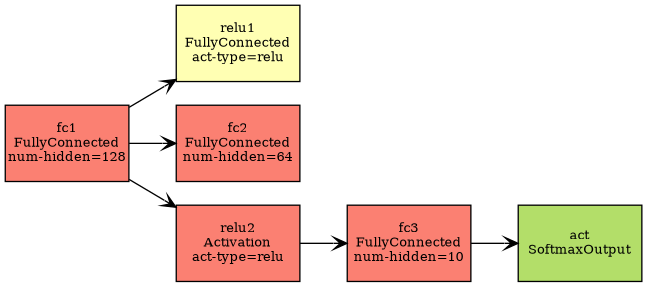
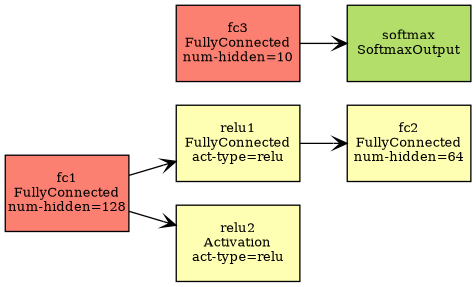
edge "fc1 FullyConnected num-hidden=128" -> "fc2 FullyConnected num-hidden=64": now "relu1 FullyConnected act-type=relu" -> "fc2 FullyConnected num-hidden=64"
node "fc2 FullyConnected num-hidden=64": fillcolor #fb8072 -> #ffffb3
node "relu2 Activation act-type=relu": fillcolor #fb8072 -> #ffffb3
edge "relu2 Activation act-type=relu" -> "fc3 FullyConnected num-hidden=10": removed
node "act SoftmaxOutput": label "act SoftmaxOutput" -> "softmax SoftmaxOutput"
